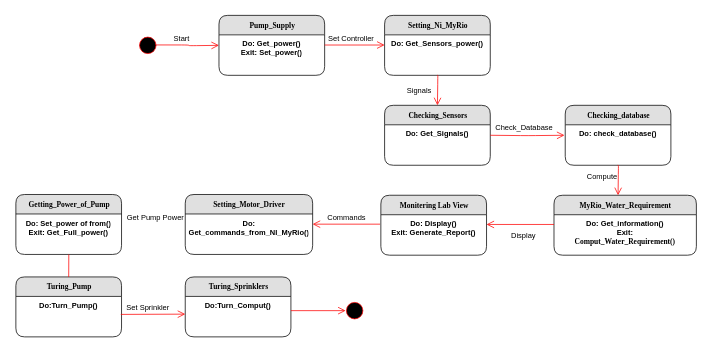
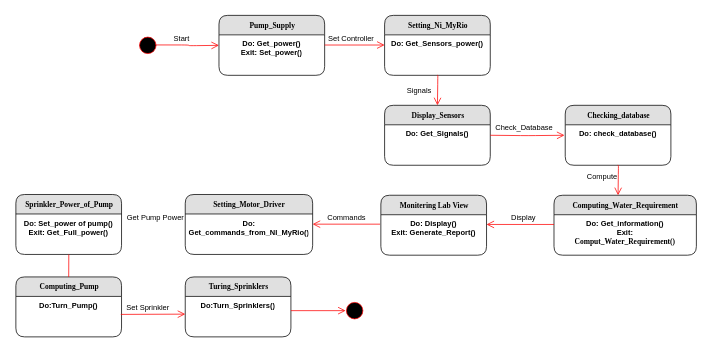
node "Checking_Sensors": label "Checking_Sensors" -> "Display_Sensors"
node "Getting_Power_of_Pump": label "Getting_Power_of_Pump" -> "Sprinkler_Power_of_Pump"
node "MyRio_Water_Requirement": label "MyRio_Water_Requirement" -> "Computing_Water_Requirement"
node "Do: Set_power of from() Exit: Get_Full_power()": label "Do: Set_power of from() Exit: Get_Full_power()" -> "Do: Set_power of pump() Exit: Get_Full_power()"
node "Display": moved (523, 236) -> (523, 217)
node "Turing_Pump": label "Turing_Pump" -> "Computing_Pump"
node "Do:Turn_Comput()": label "Do:Turn_Comput()" -> "Do:Turn_Sprinklers()"
